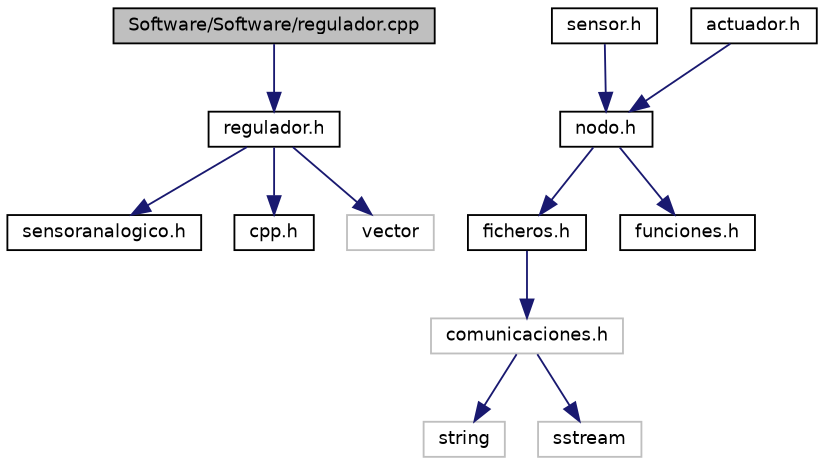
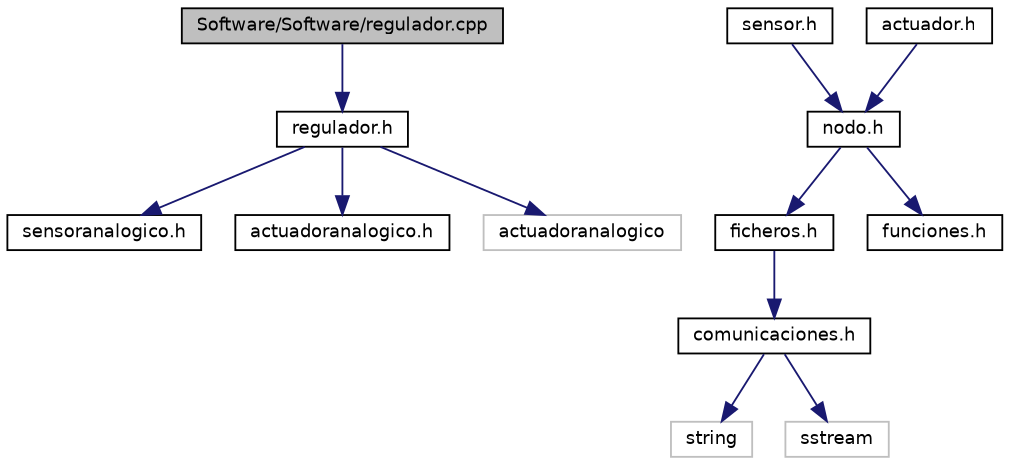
node "cpp.h": label "cpp.h" -> "actuadoranalogico.h"
node "vector": label "vector" -> "actuadoranalogico"
node "comunicaciones.h": color grey75 -> black
